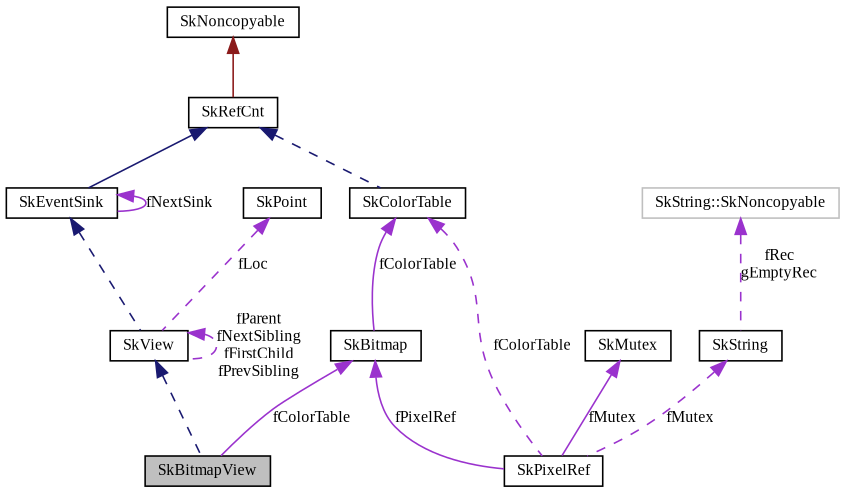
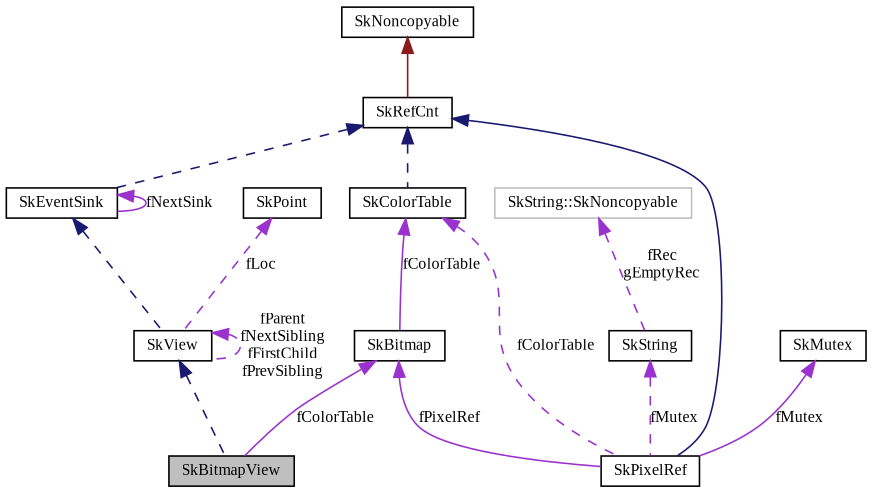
edge "SkEventSink" -> "SkRefCnt": style solid -> dashed
edge "SkPixelRef" -> "SkRefCnt": added
